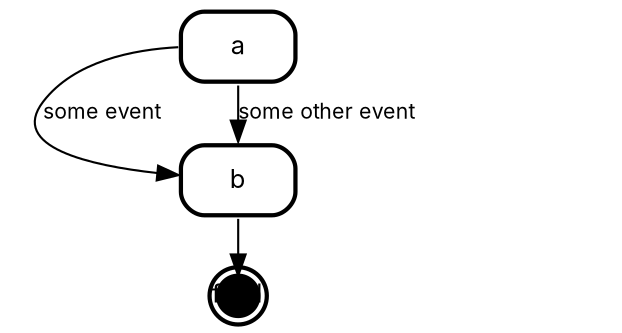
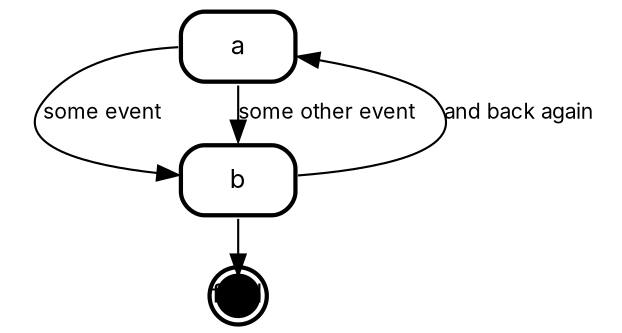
edge "b" -> "a": added, label "and back again"
